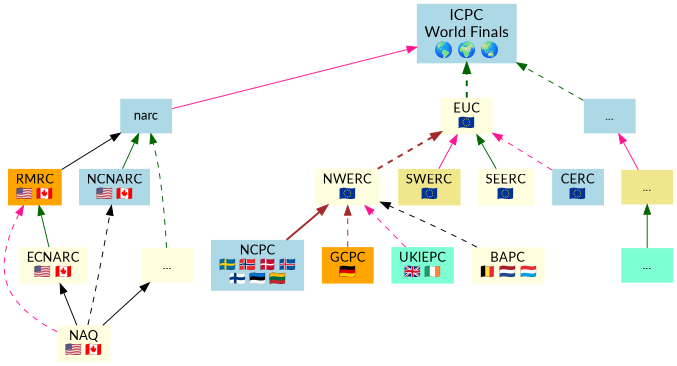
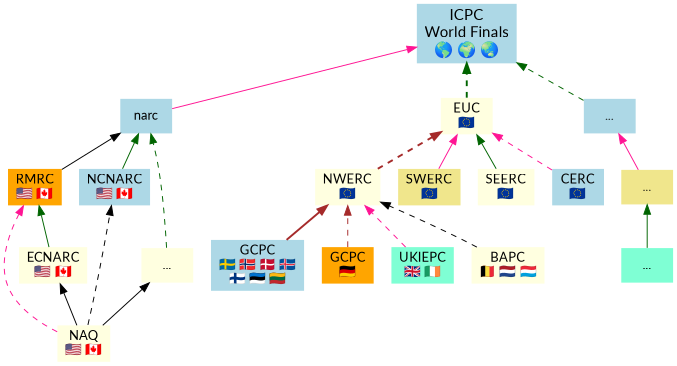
node "NCPC 🇸🇪 🇳🇴 🇩🇰 🇮🇸 🇫🇮 🇪🇪 🇱🇹": label "NCPC 🇸🇪 🇳🇴 🇩🇰 🇮🇸 🇫🇮 🇪🇪 🇱🇹" -> "GCPC 🇸🇪 🇳🇴 🇩🇰 🇮🇸 🇫🇮 🇪🇪 🇱🇹"
